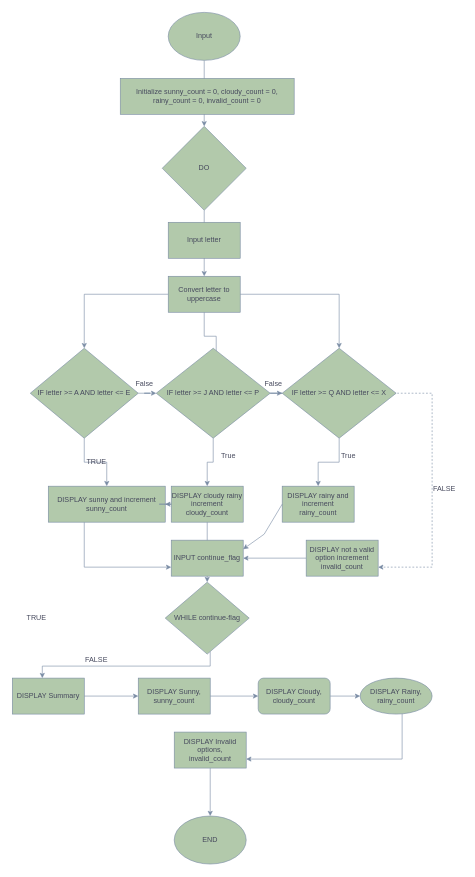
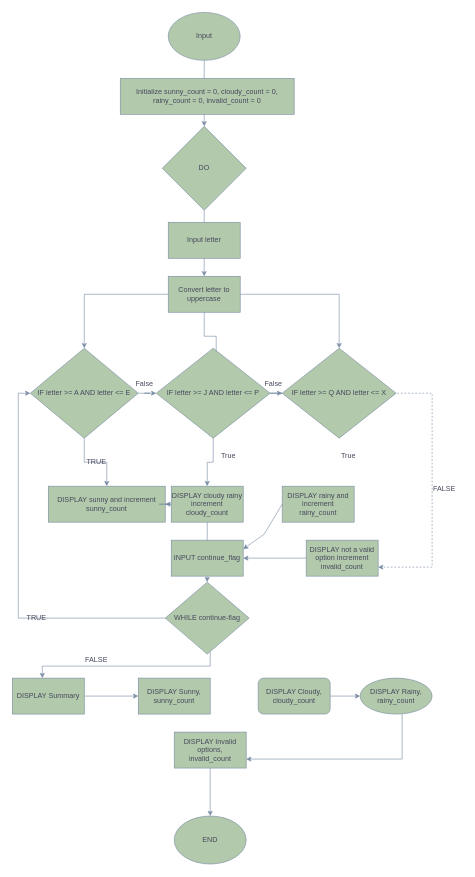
edge "WHILE continue-flag" -> "IF letter >= A AND letter <= E": added
edge "IF letter >= Q AND letter <= X" -> "DISPLAY rainy and increment rainy_count": removed
edge "DISPLAY sunny and increment sunny_count" -> "INPUT continue_flag": removed
edge "DISPLAY Sunny, sunny_count" -> "DISPLAY Cloudy, cloudy_count": removed
